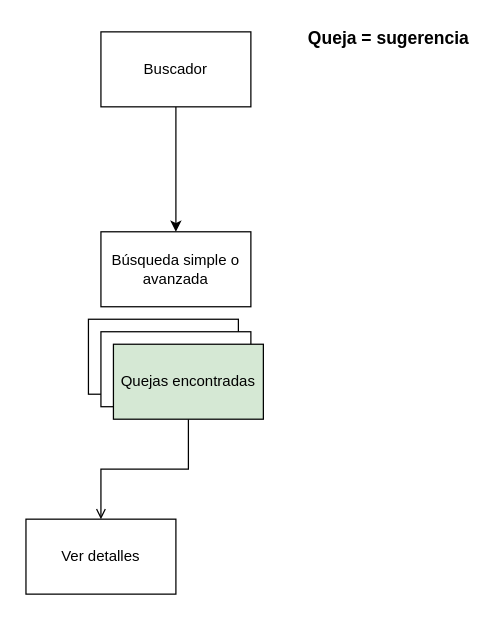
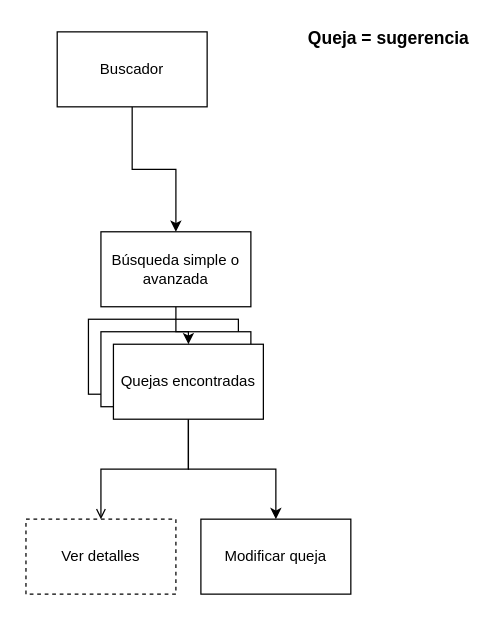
node "Buscador": moved (176, 69) -> (132, 69)
edge "Búsqueda simple o avanzada" -> "Quejas encontradas": added
node "Quejas encontradas": fillcolor #d5e8d4 -> #ffffff
edge "Quejas encontradas" -> "Modificar queja": added
node "Ver detalles": style solid -> dashed
node "Modificar queja": added
